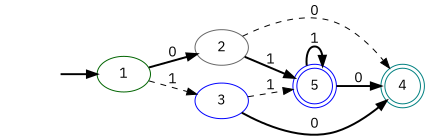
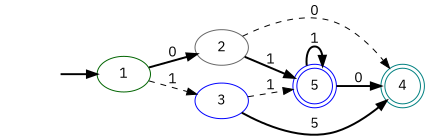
edge "3" -> "4": label "0" -> "5"
